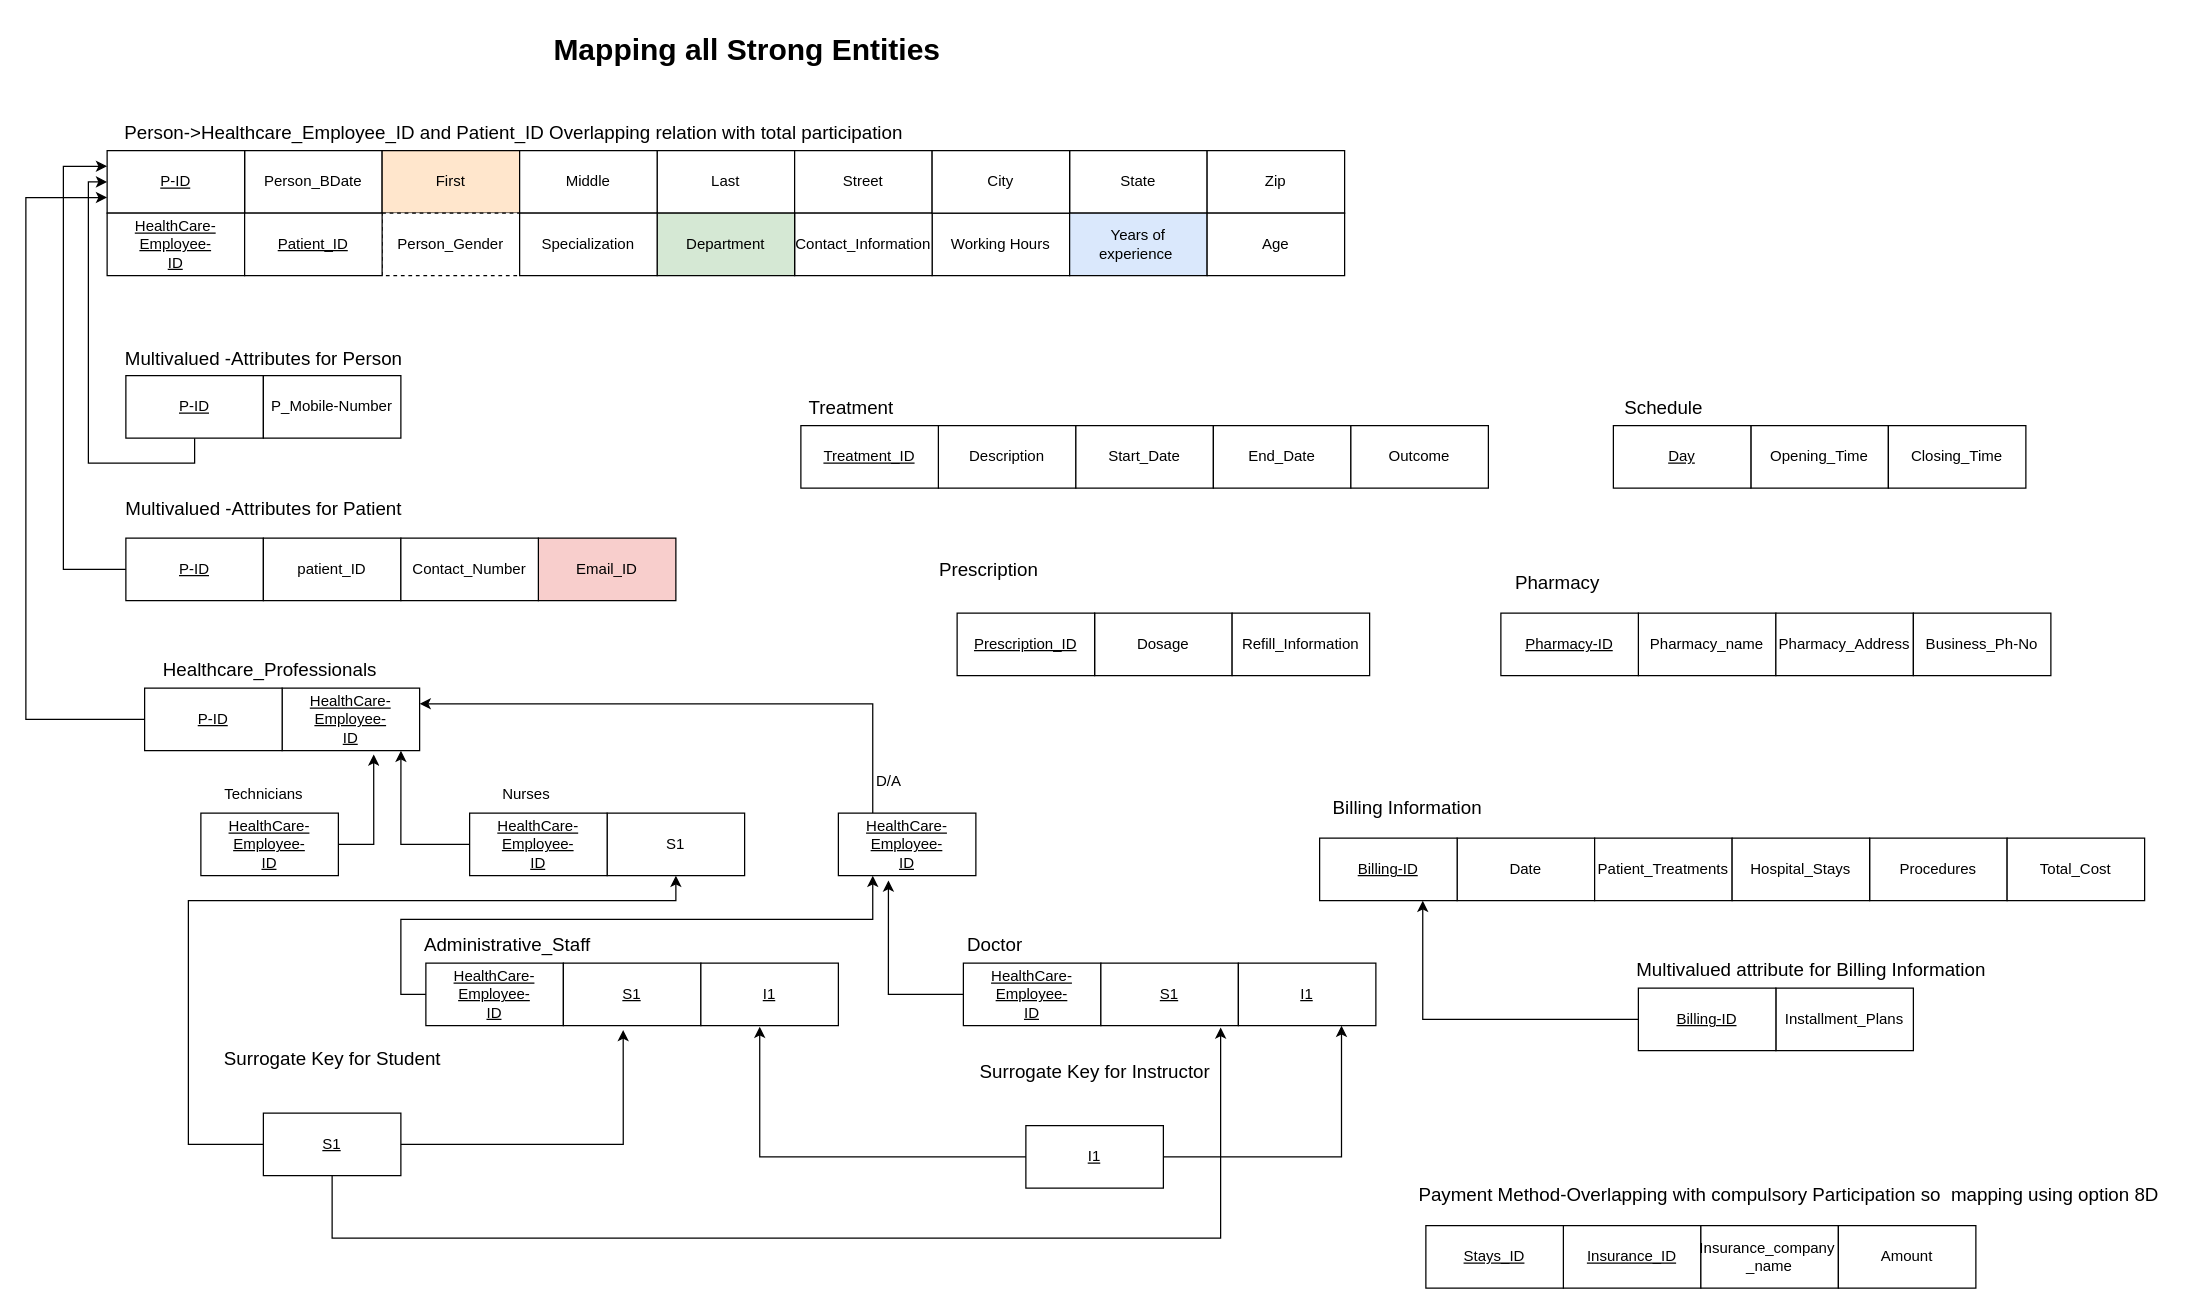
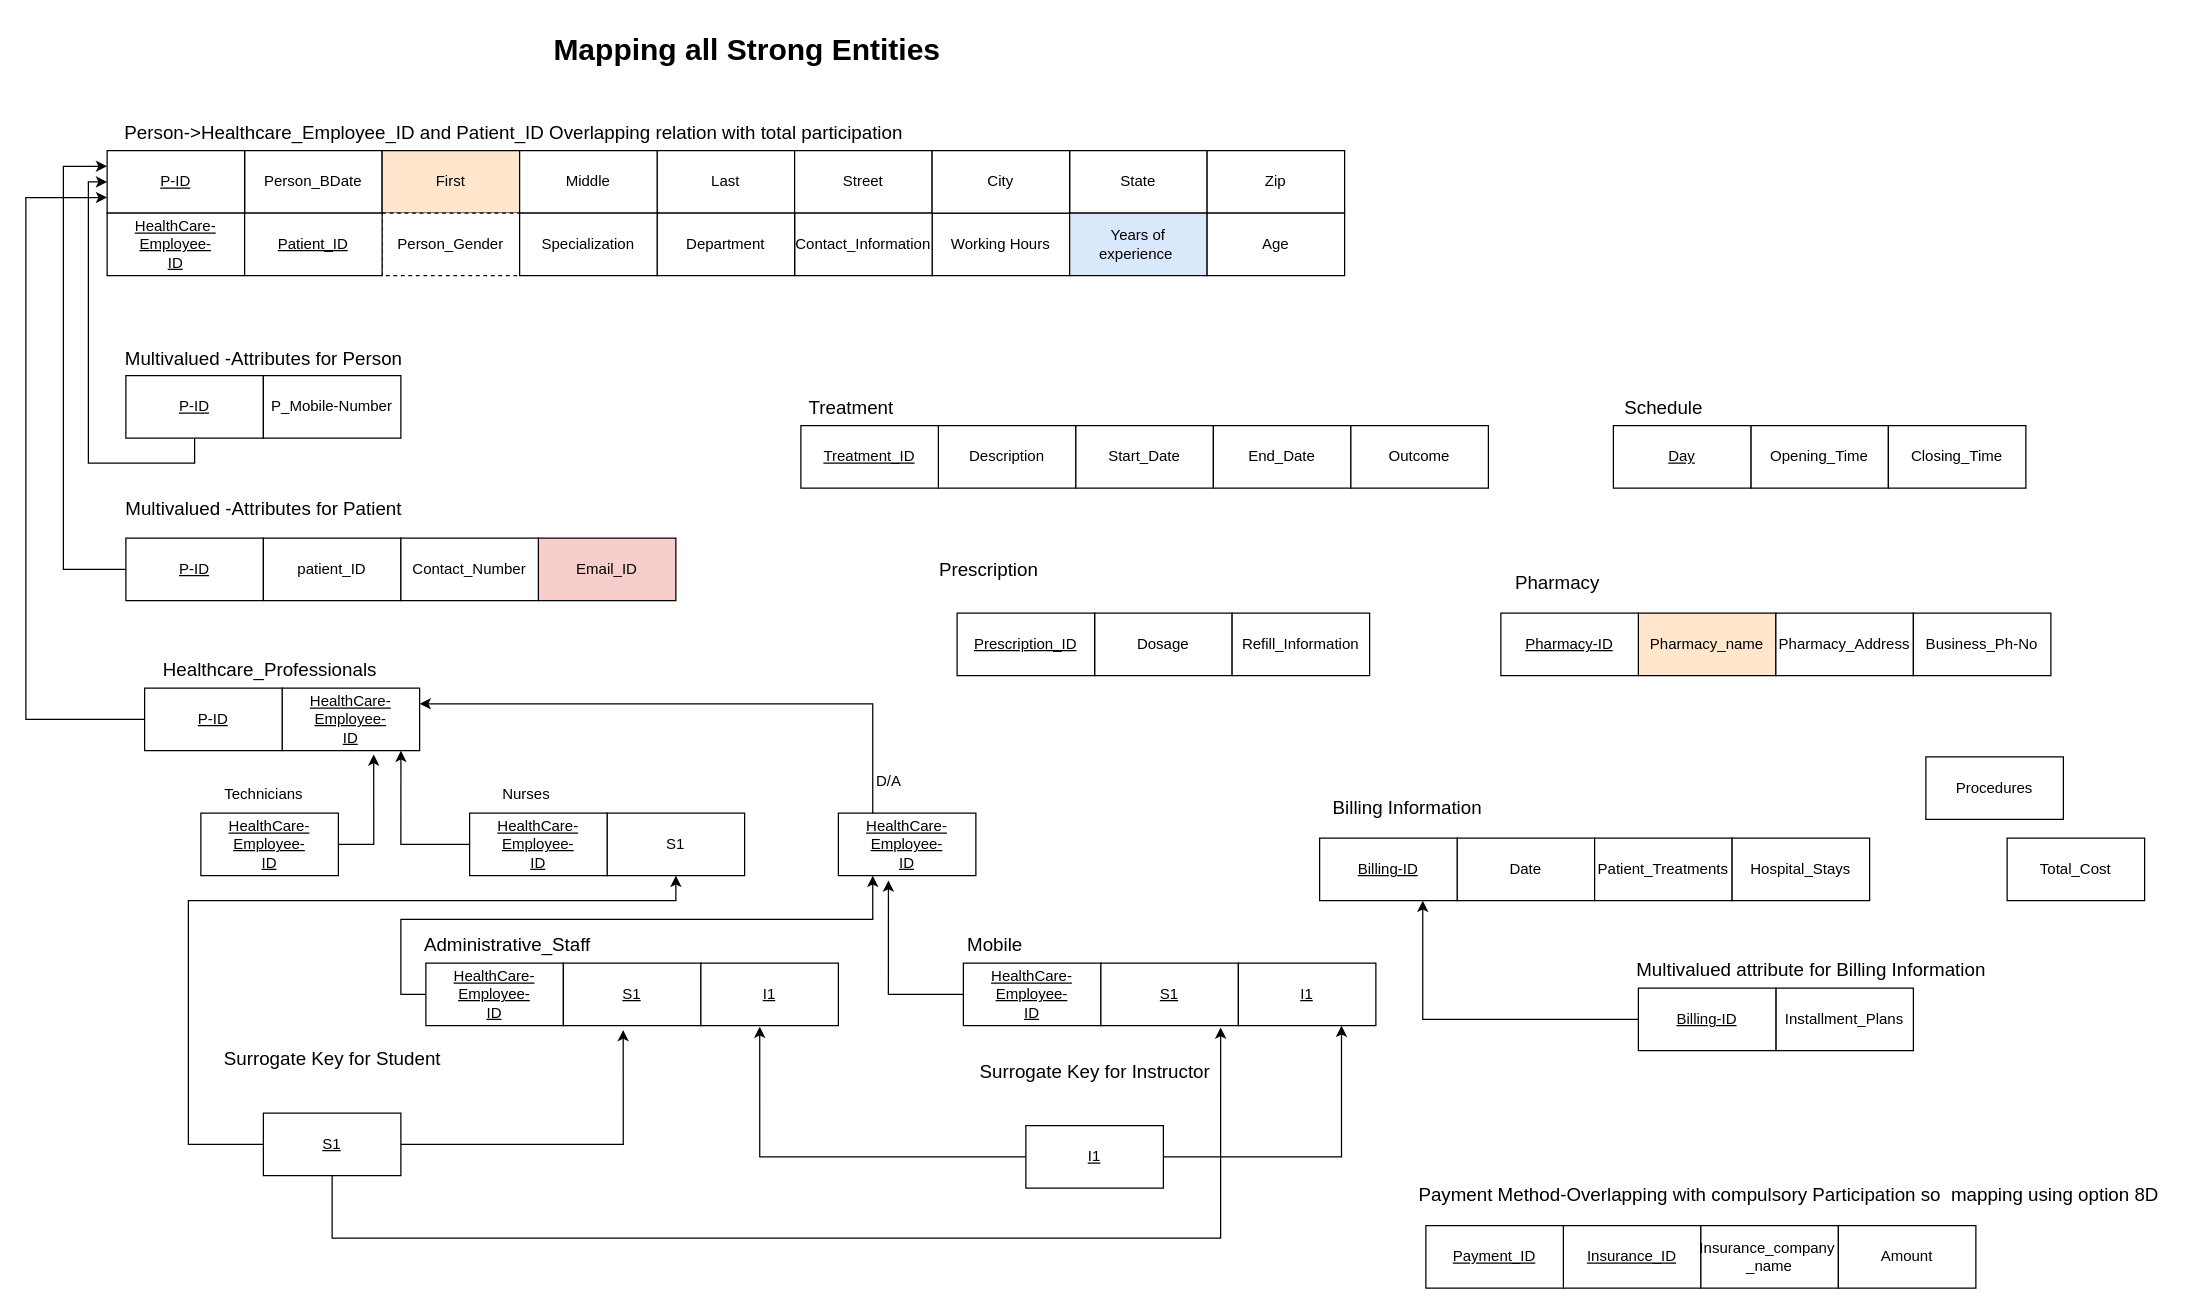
node "Department": fillcolor #d5e8d4 -> #ffffff
node "Pharmacy_name": fillcolor #ffffff -> #ffe6cc
node "Procedures": moved (1938, 869) -> (1994, 788)
node "Doctor": label "Doctor" -> "Mobile"
node "Stays_ID": label "Stays_ID" -> "Payment_ID"
